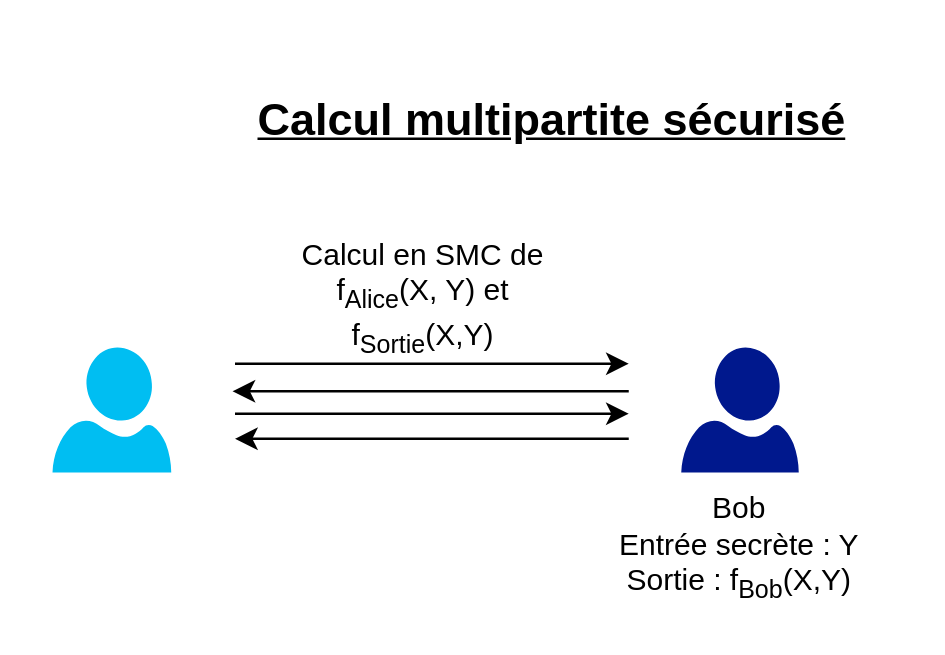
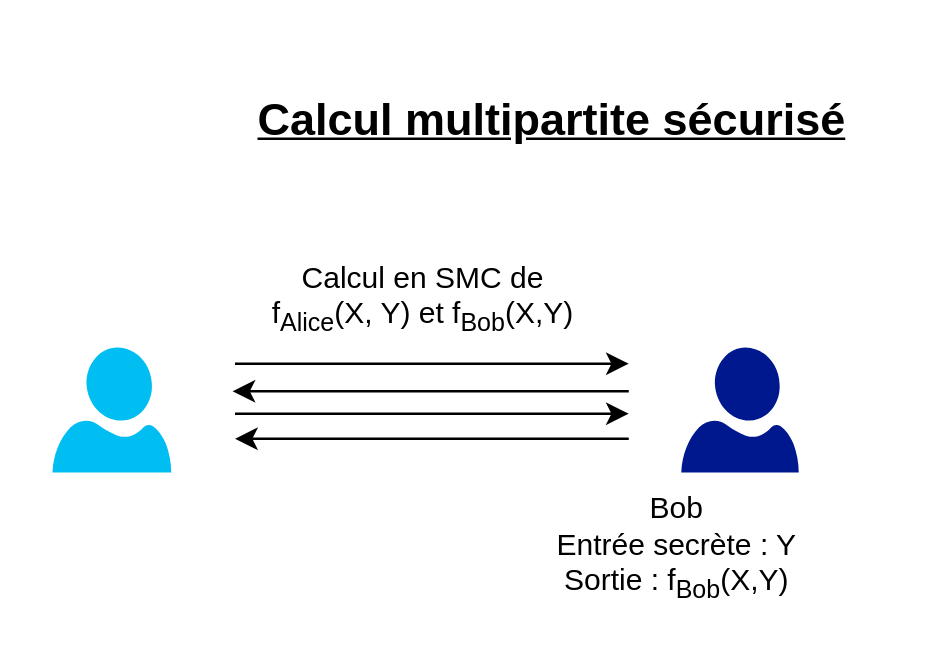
node "Calcul en SMC de fAlice(X, Y) et fSortie(X,Y)": label "Calcul en SMC de fAlice(X, Y) et fSortie(X,Y)" -> "Calcul en SMC de fAlice(X, Y) et fBob(X,Y)"
node "Bob Entrée secrète : Y Sortie : fBob(X,Y)": moved (740, 549) -> (678, 549)
